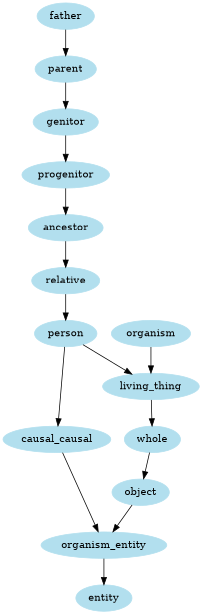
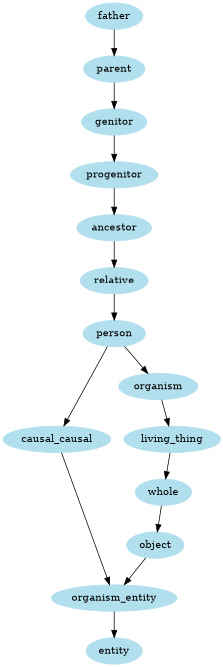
edge "person" -> "living_thing": now "person" -> "organism"
